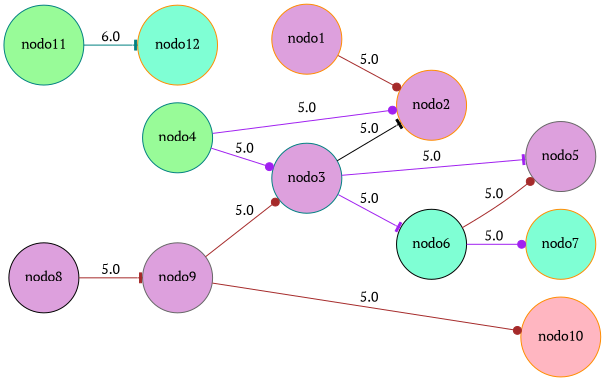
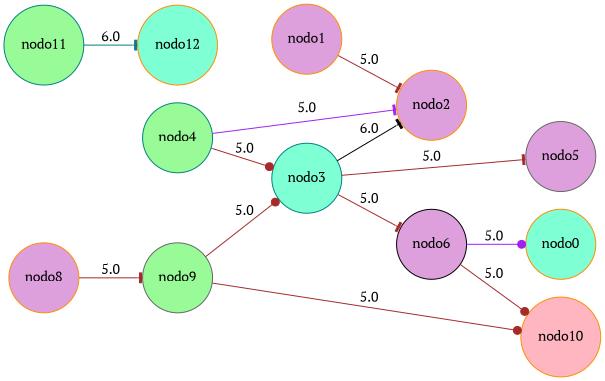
edge "nodo1" -> "nodo2": arrowhead dot -> tee
edge "nodo4" -> "nodo2": arrowhead dot -> tee
edge "nodo3" -> "nodo2": label "5.0" -> "6.0"
edge "nodo4" -> "nodo3": color purple -> brown
edge "nodo3" -> "nodo5": color purple -> brown
node "nodo3": fillcolor plum -> aquamarine
edge "nodo6" -> "nodo5": now "nodo6" -> "nodo10"
edge "nodo3" -> "nodo6": color purple -> brown
node "nodo6": fillcolor aquamarine -> plum
node "nodo7": label "nodo7" -> "nodo0"
node "nodo8": color black -> darkorange
node "nodo9": fillcolor plum -> palegreen
